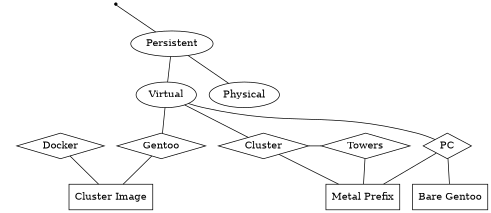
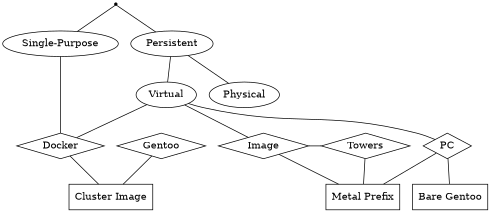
node "Single-Purpose": added
edge "Virtual" -- "Gentoo": now "Virtual" -- "Docker"
node "Cluster": label "Cluster" -> "Image"
